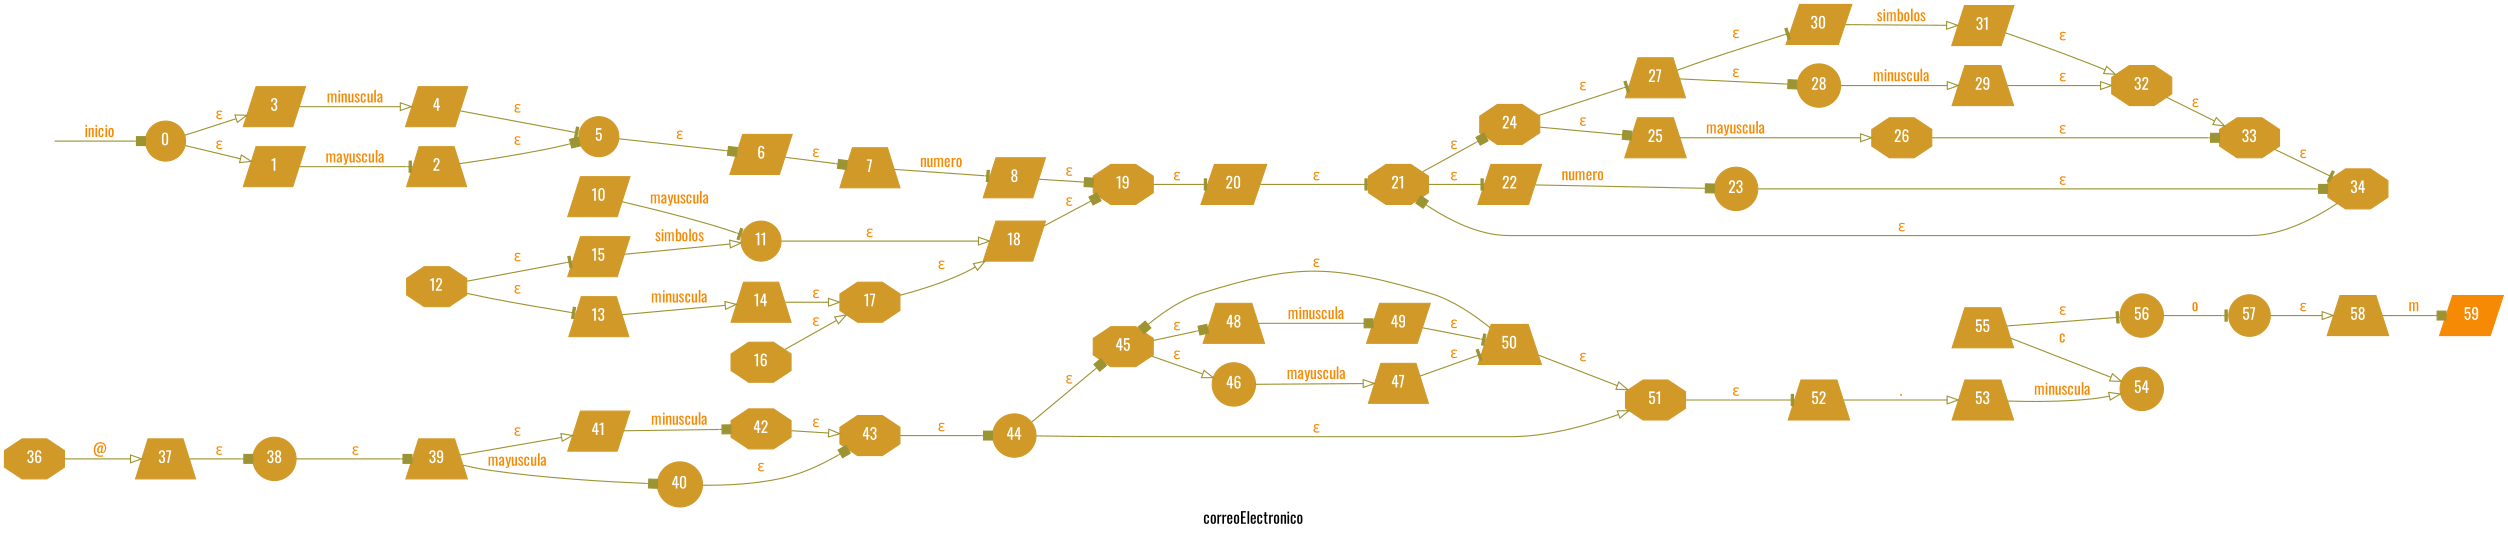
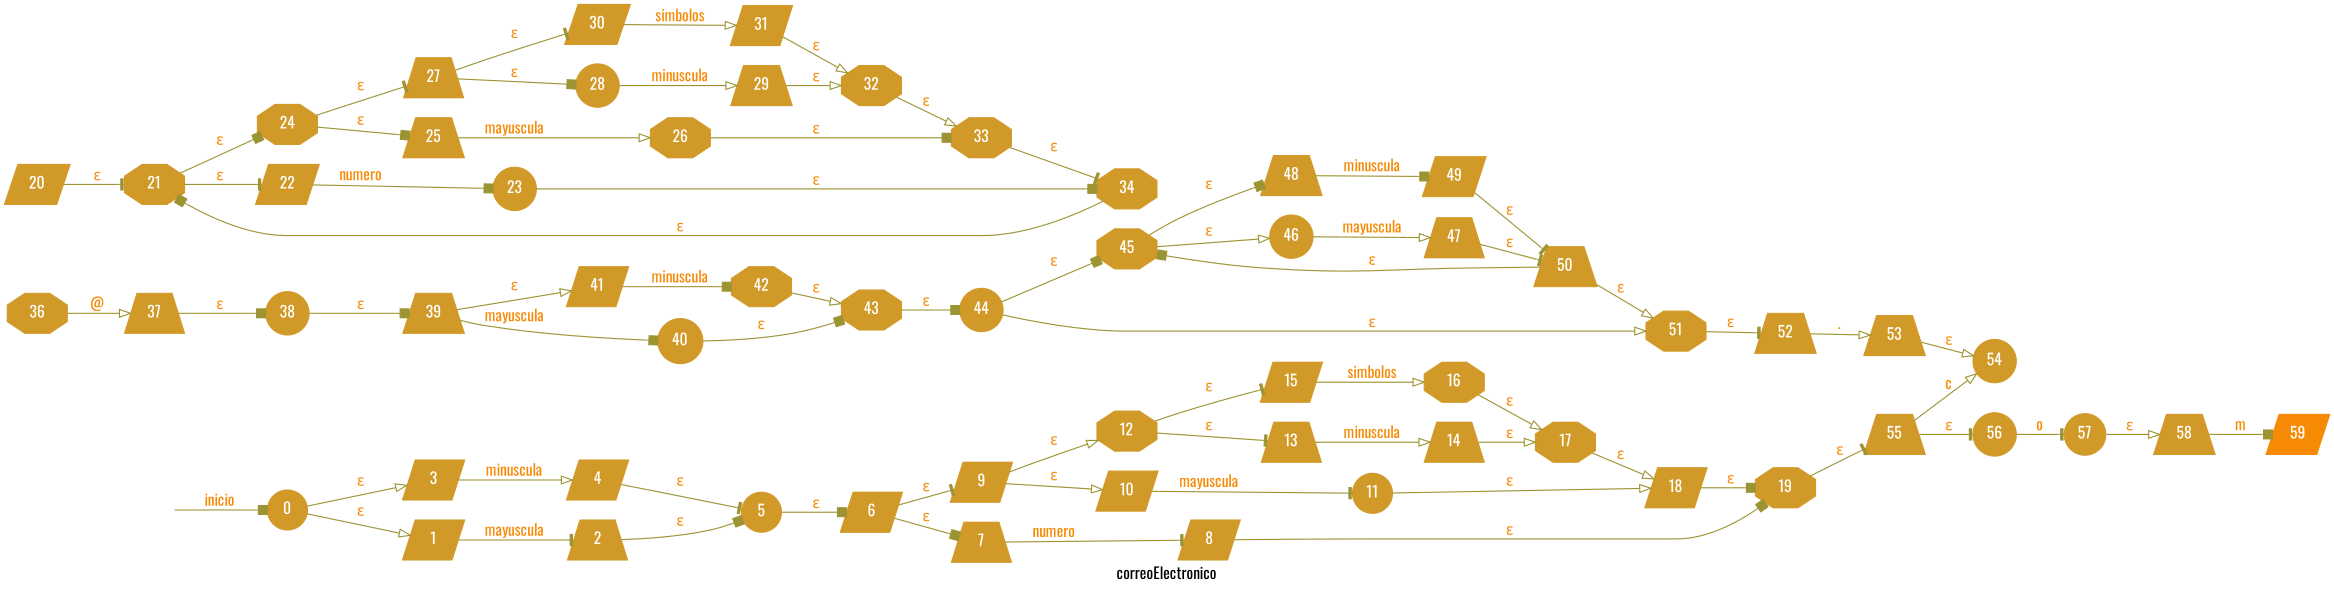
edge "19" -> "20": now "19" -> "55"
edge "15" -> "11": now "15" -> "16"
edge "53" -> "54": label "minuscula" -> "ε"
node "9": added
